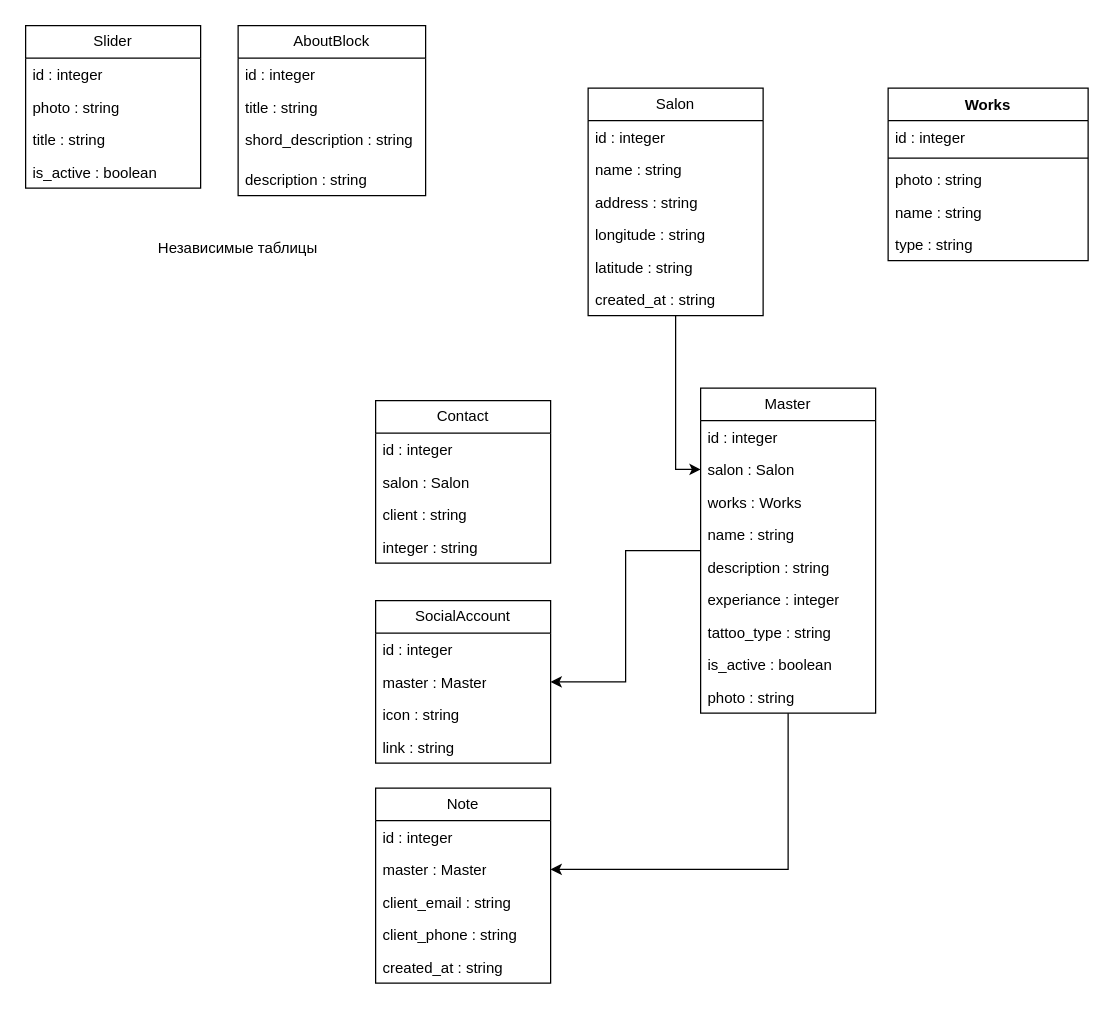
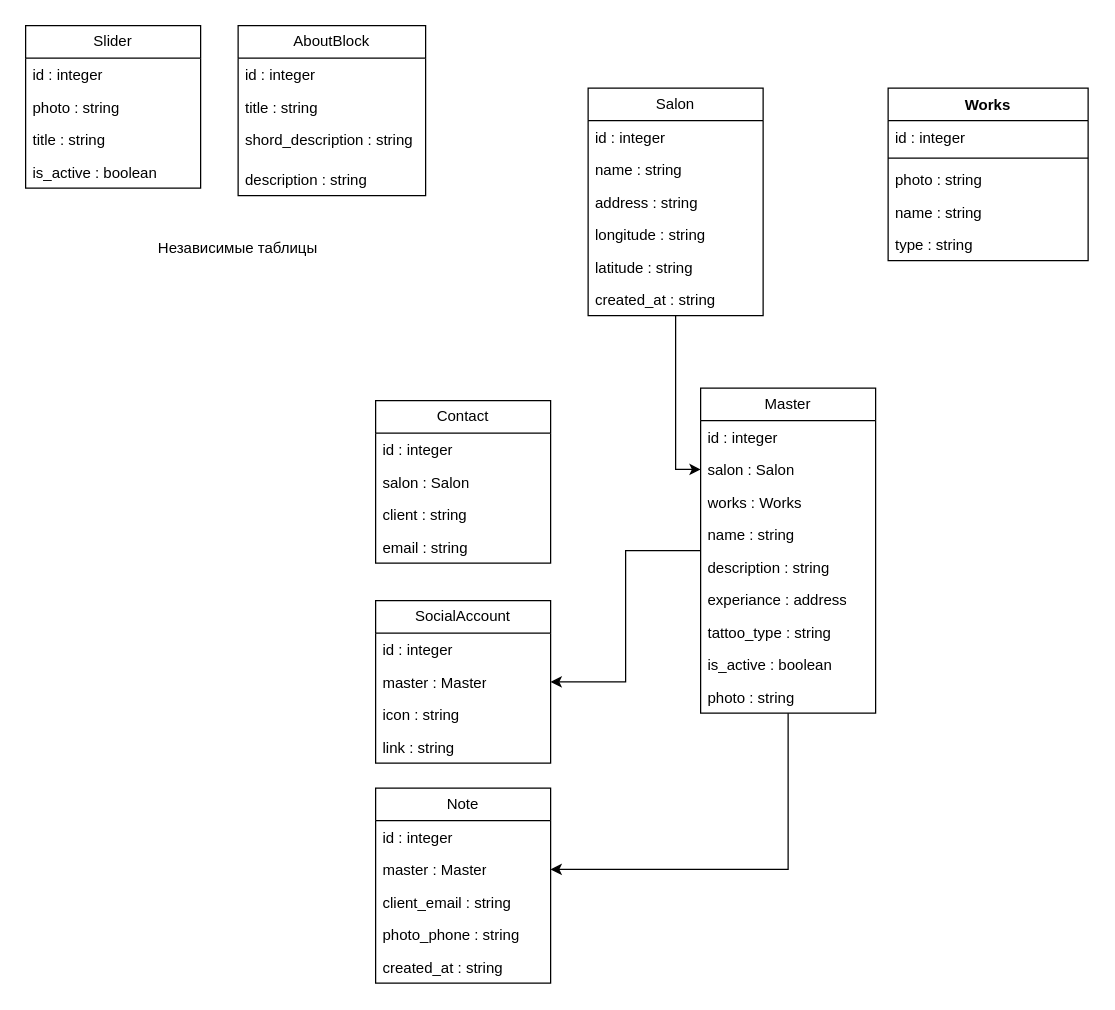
node "integer : string": label "integer : string" -> "email : string"
node "experiance : integer": label "experiance : integer" -> "experiance : address"
node "client_phone : string": label "client_phone : string" -> "photo_phone : string"
